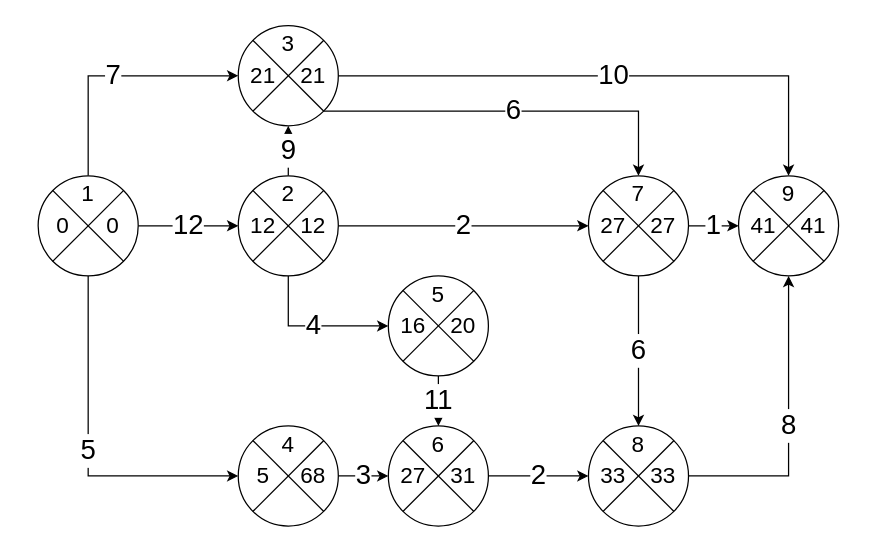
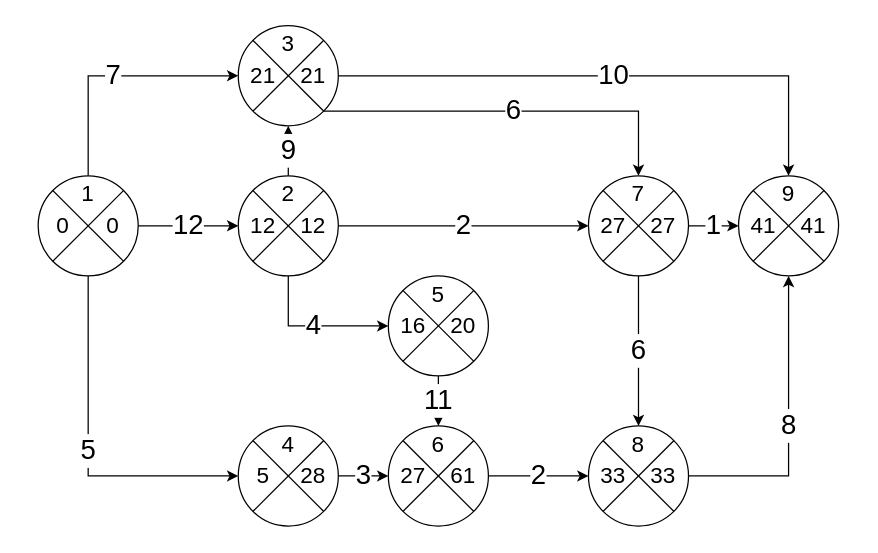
node "68": label "68" -> "28"
node "31": label "31" -> "61"
